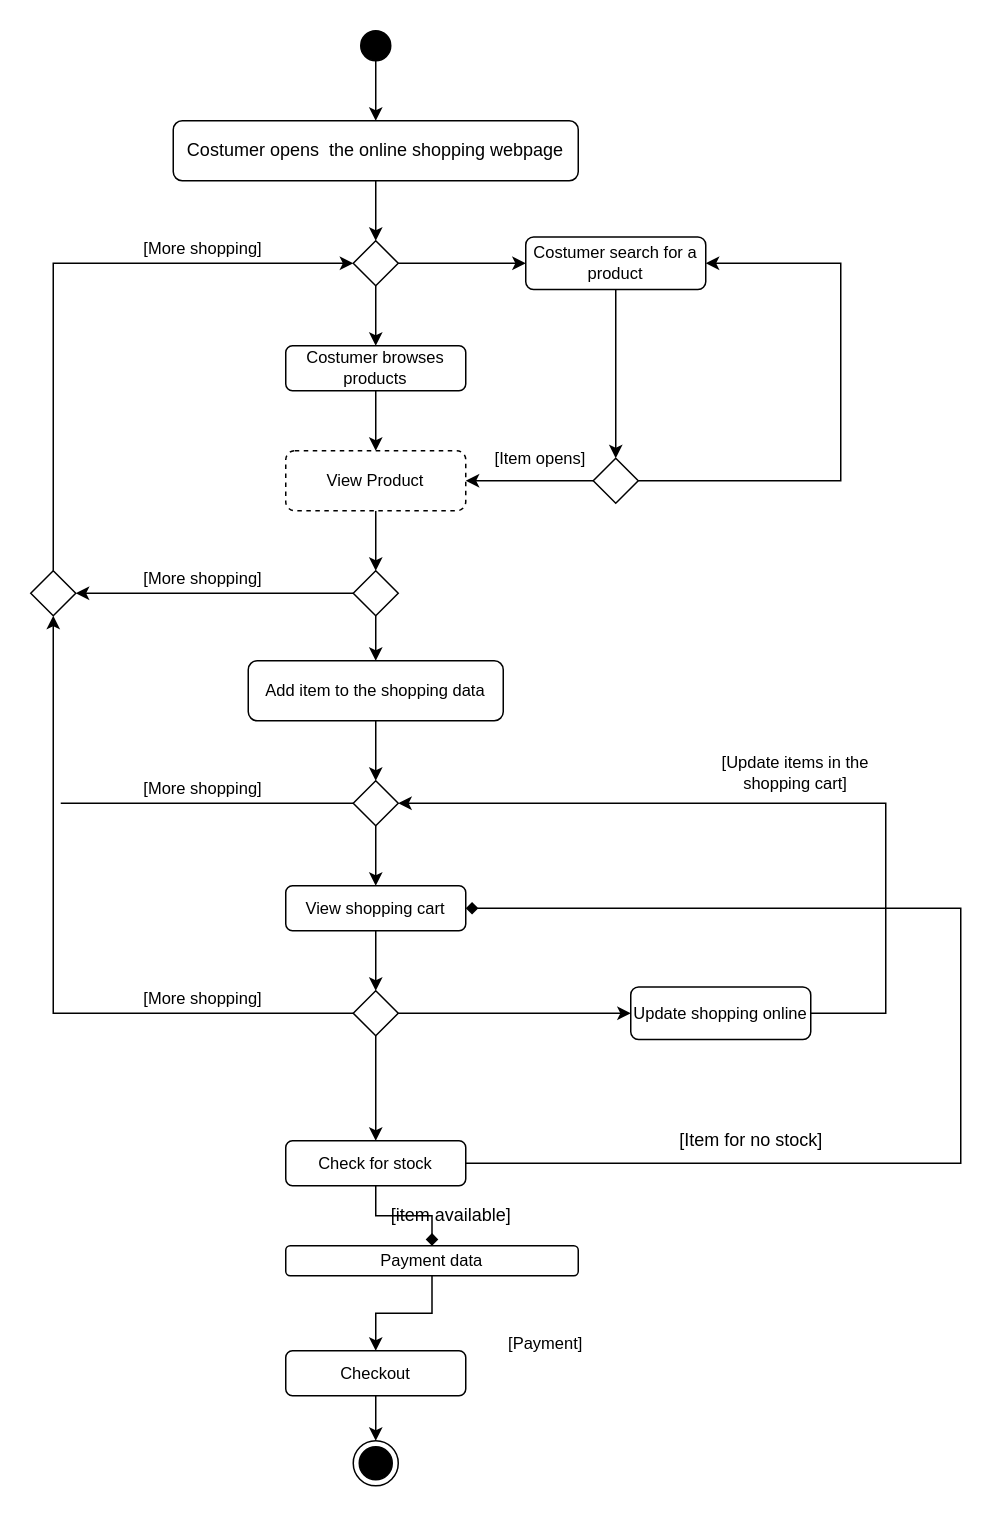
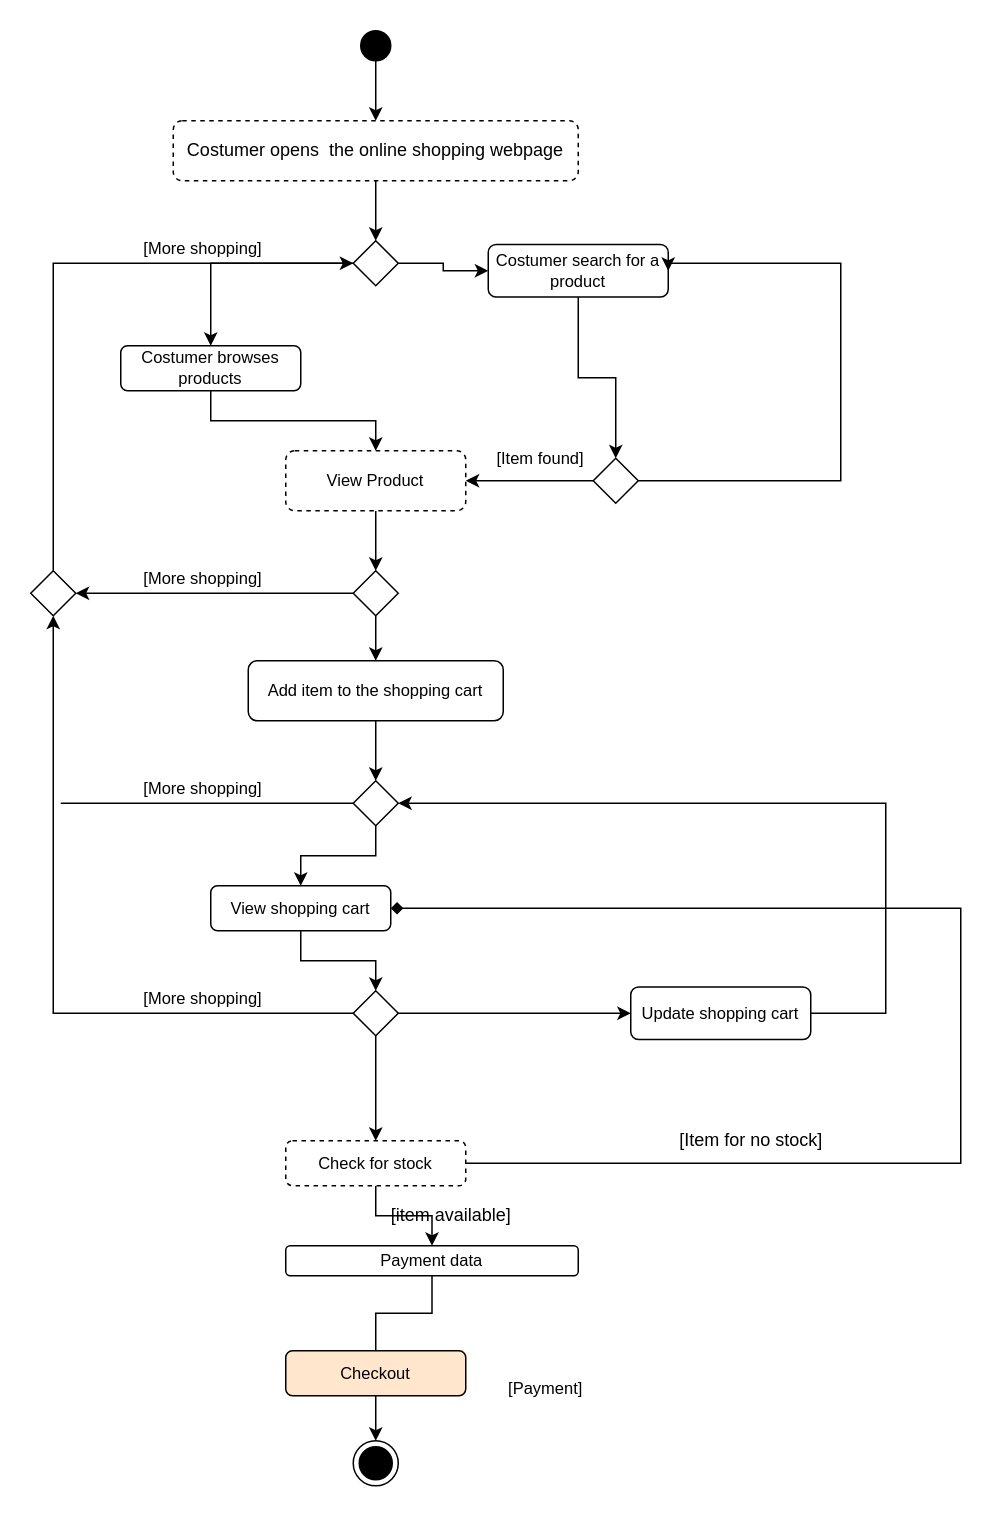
node "Costumer opens the online shopping webpage": style solid -> dashed
node "Costumer search for a product": moved (616, 263) -> (578, 271)
node "Costumer browses products": moved (376, 368) -> (211, 368)
node "[Item opens]": label "[Item opens]" -> "[Item found]"
node "Add item to the shopping data": label "Add item to the shopping data" -> "Add item to the shopping cart"
node "[Update items in the shopping cart]": removed
node "View shopping cart": moved (376, 908) -> (301, 908)
node "Update shopping online": label "Update shopping online" -> "Update shopping cart"
node "Check for stock": style solid -> dashed
edge "Check for stock" -> "Payment data": arrowhead diamond -> classic
edge "Payment data" -> "Checkout": arrowhead classic -> none
node "[Payment]": moved (548, 1343) -> (548, 1388)
node "Checkout": fillcolor #ffffff -> #ffe6cc
